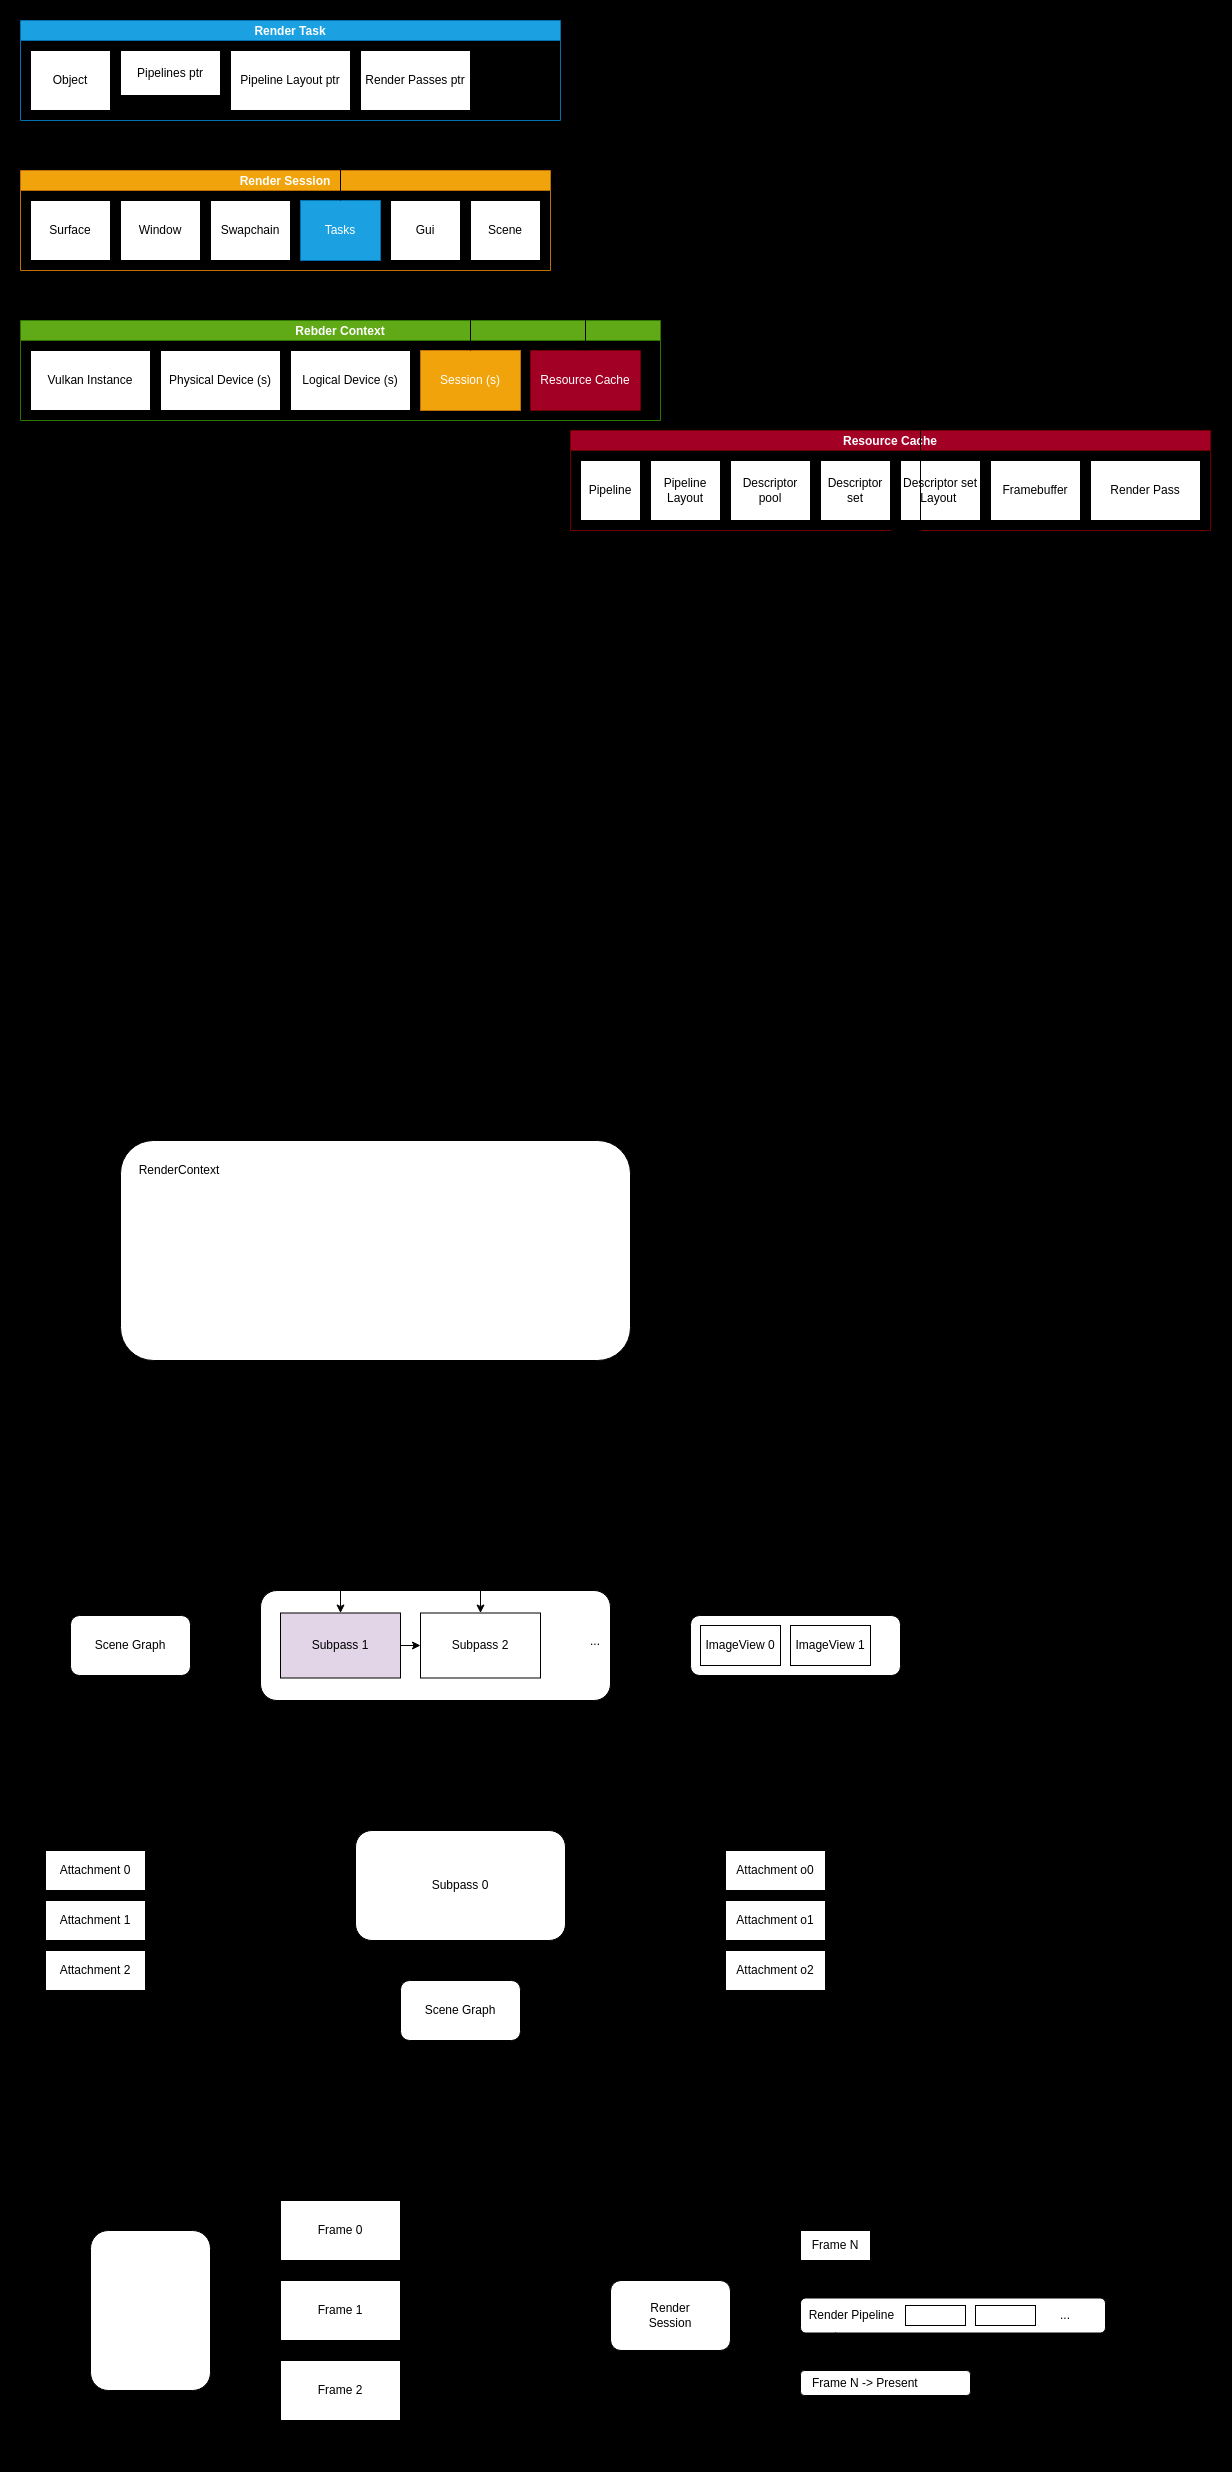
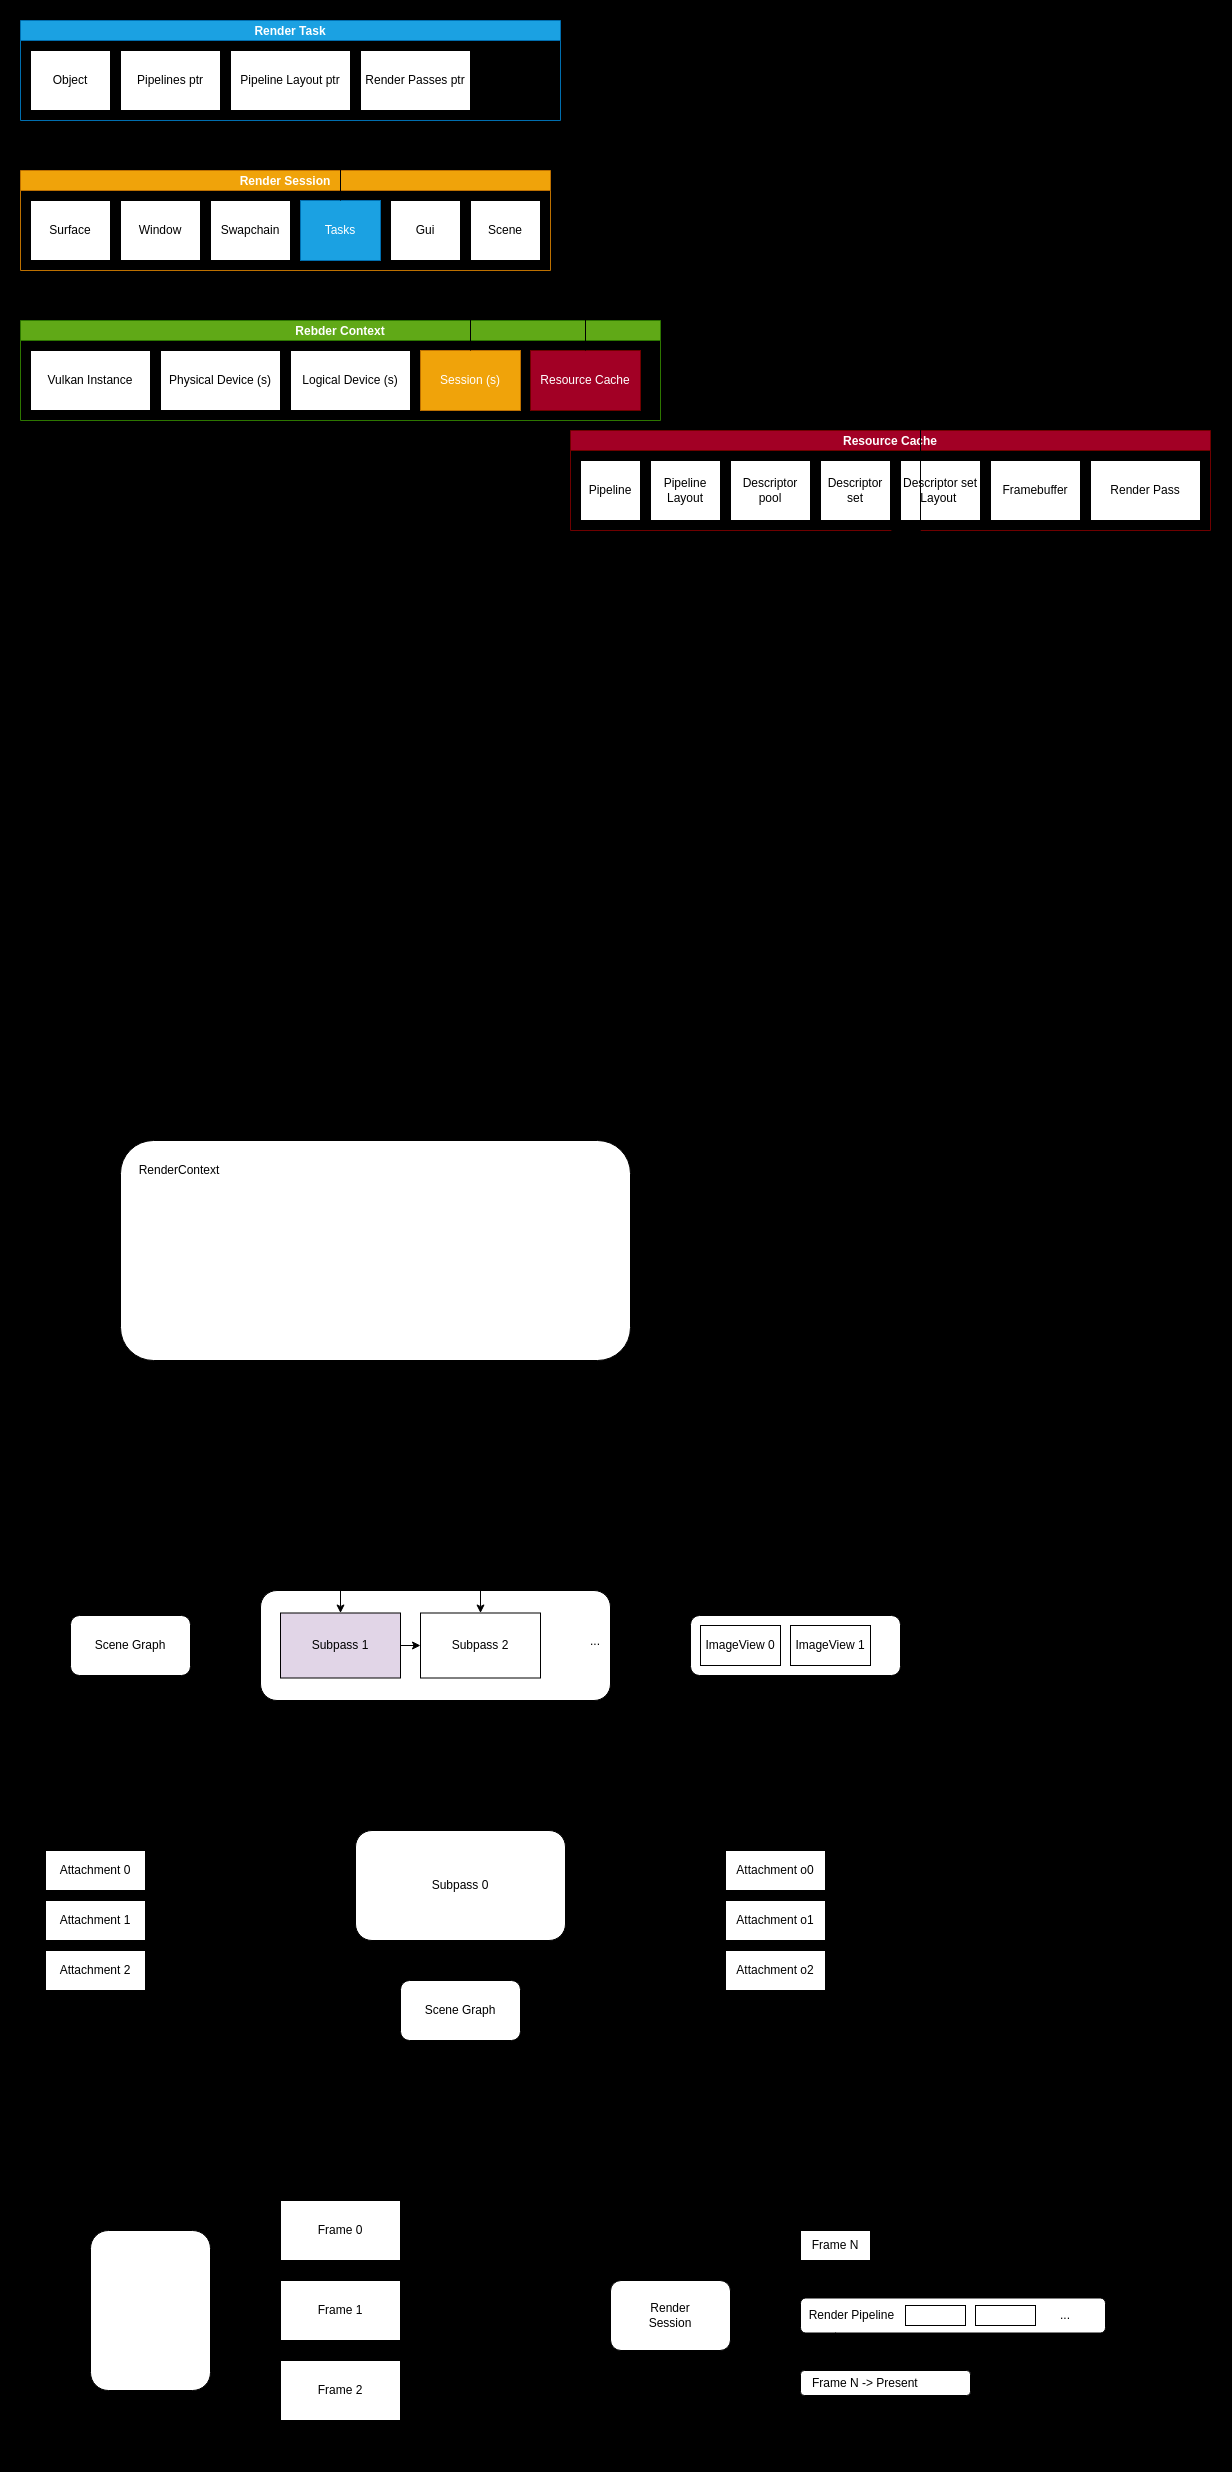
node "Pipelines ptr": size 100x45 -> 100x60
